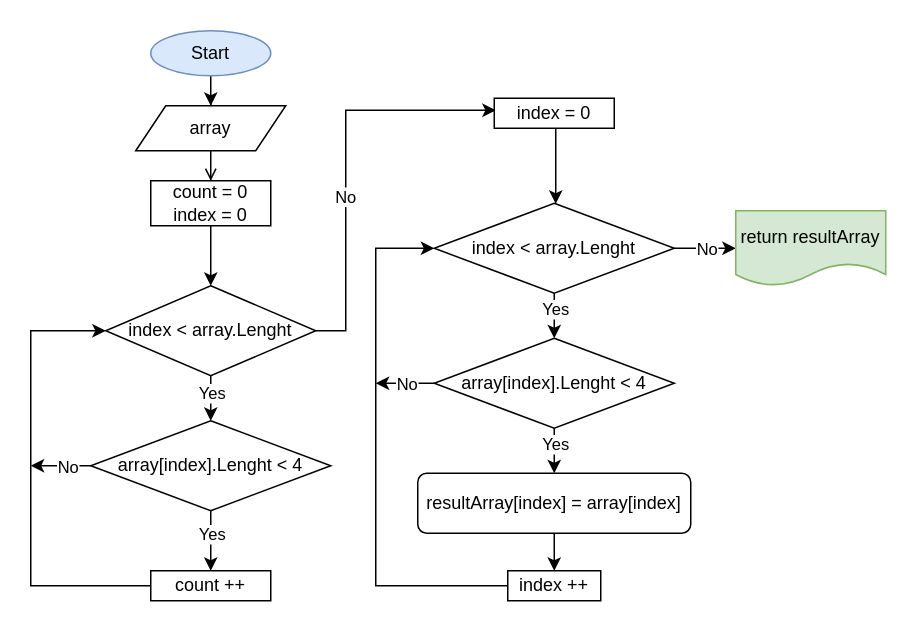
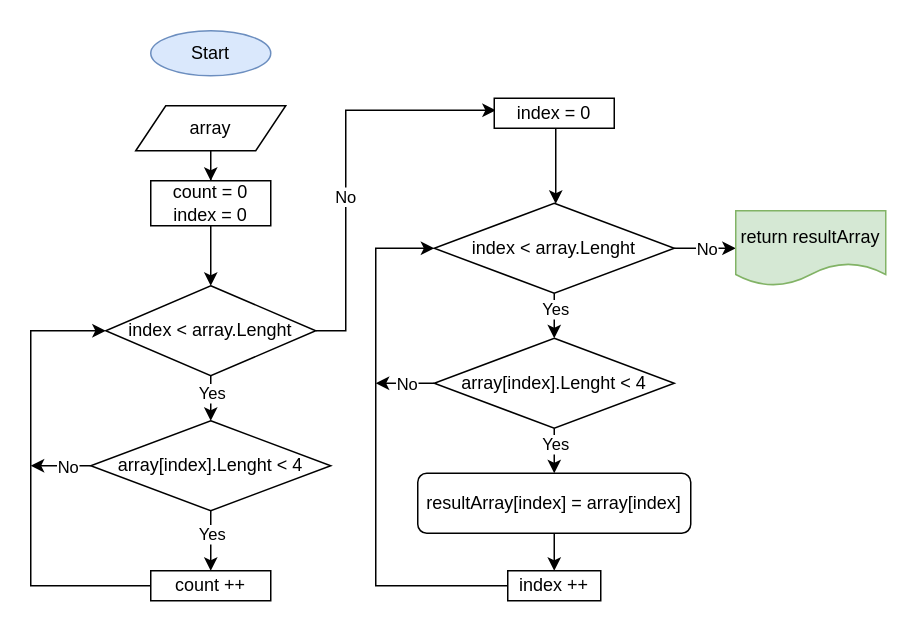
edge "Start" -> "array": removed
edge "array" -> "count = 0 index = 0": arrowhead open -> classic
